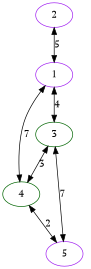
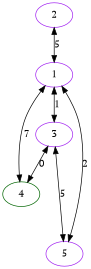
edge "1" -- "3": label "4" -> "1"
node "3": color darkgreen -> purple
edge "3" -- "4": label "3" -> "0"
edge "3" -- "5": label "7" -> "5"
edge "4" -- "5": now "1" -- "5"
